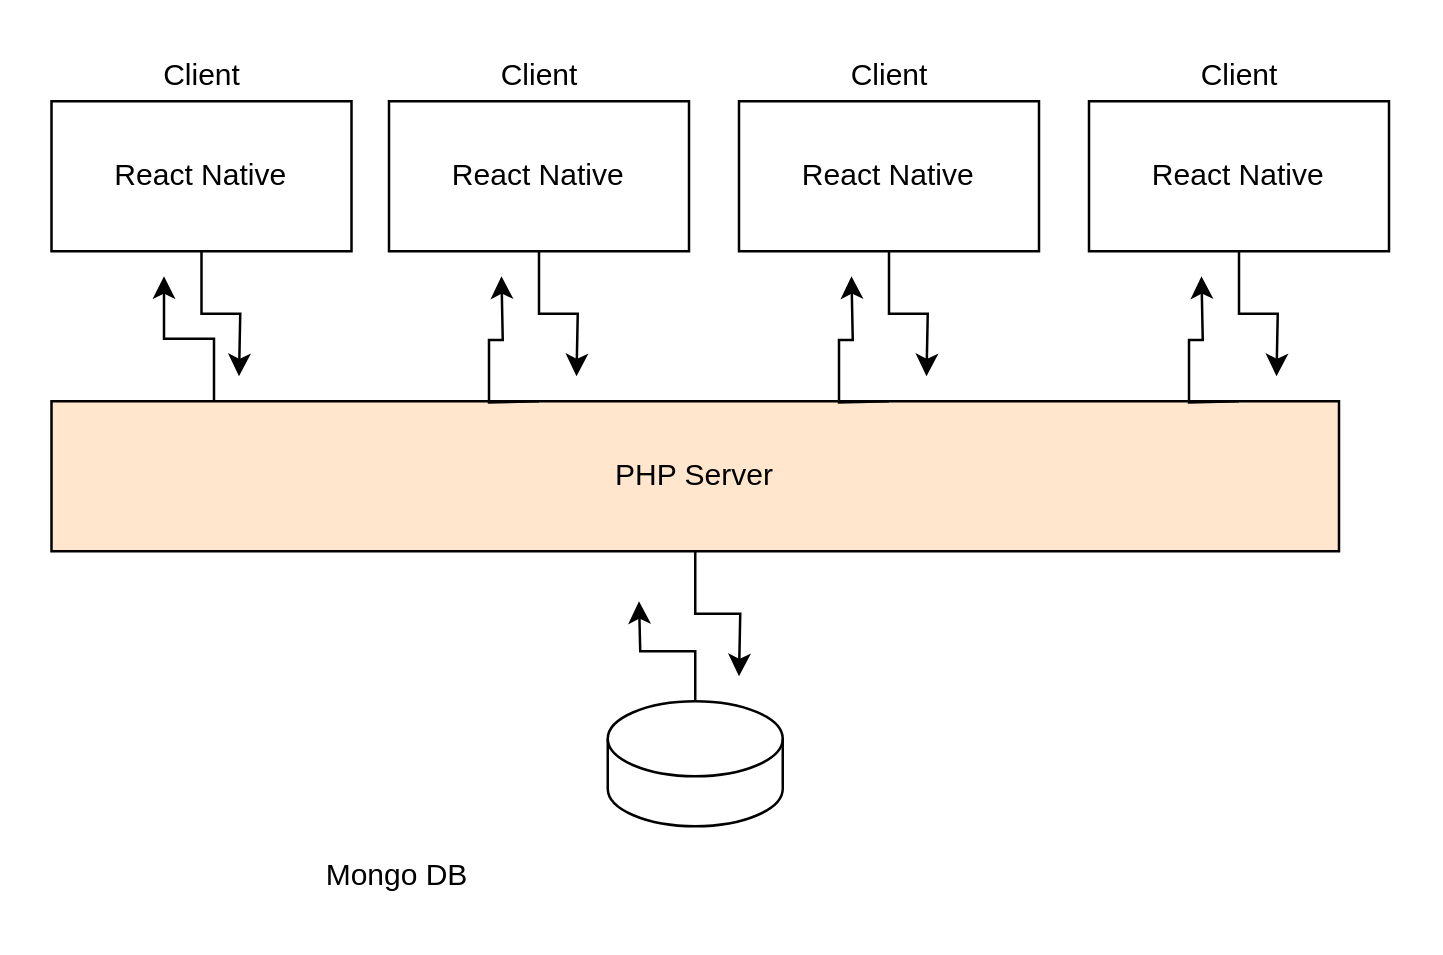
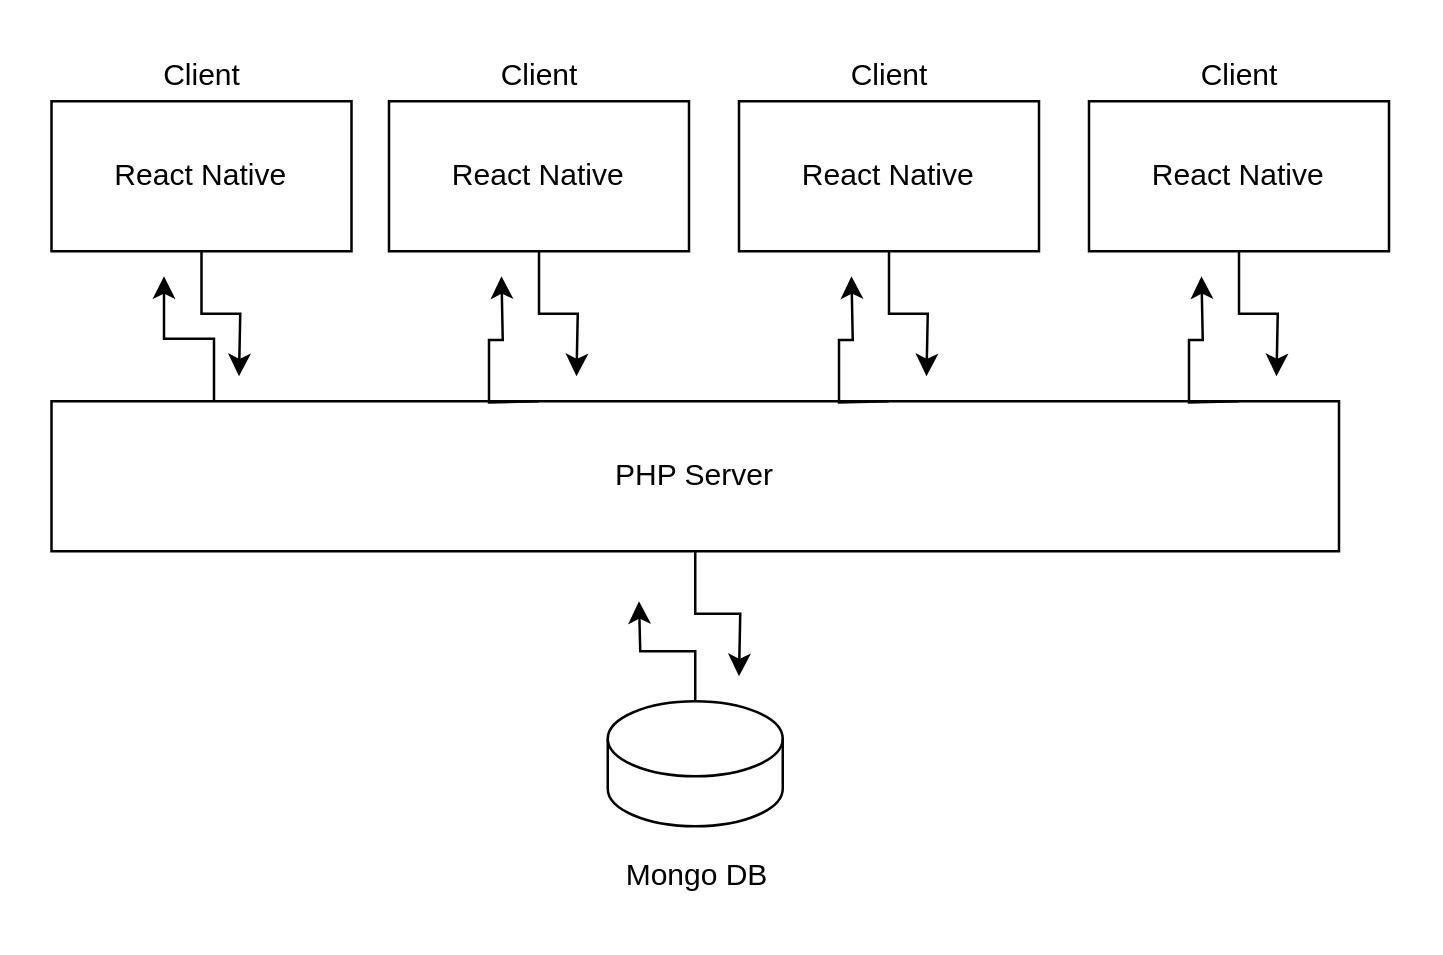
node "PHP Server": fillcolor #ffe6cc -> #ffffff
node "Mongo DB": moved (395, 876) -> (695, 876)
